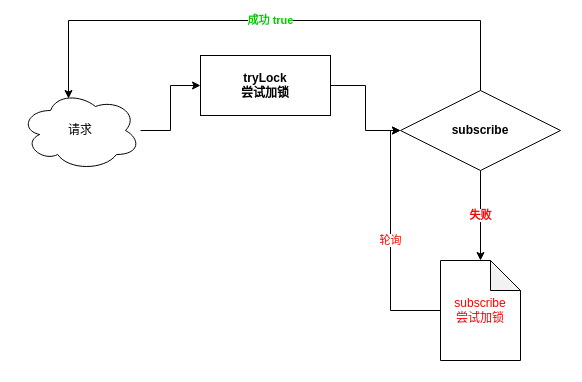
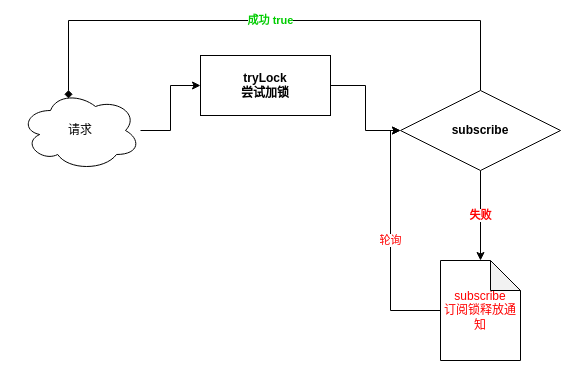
edge "subscribe" -> "请求": arrowhead classic -> diamond
node "subscribe 尝试加锁": label "subscribe 尝试加锁" -> "subscribe 订阅锁释放通知"
